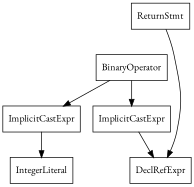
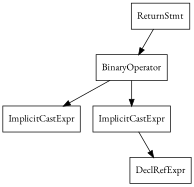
edge "ReturnStmt" -> "DeclRefExpr": now "ReturnStmt" -> "BinaryOperator"
node "IntegerLiteral": removed
